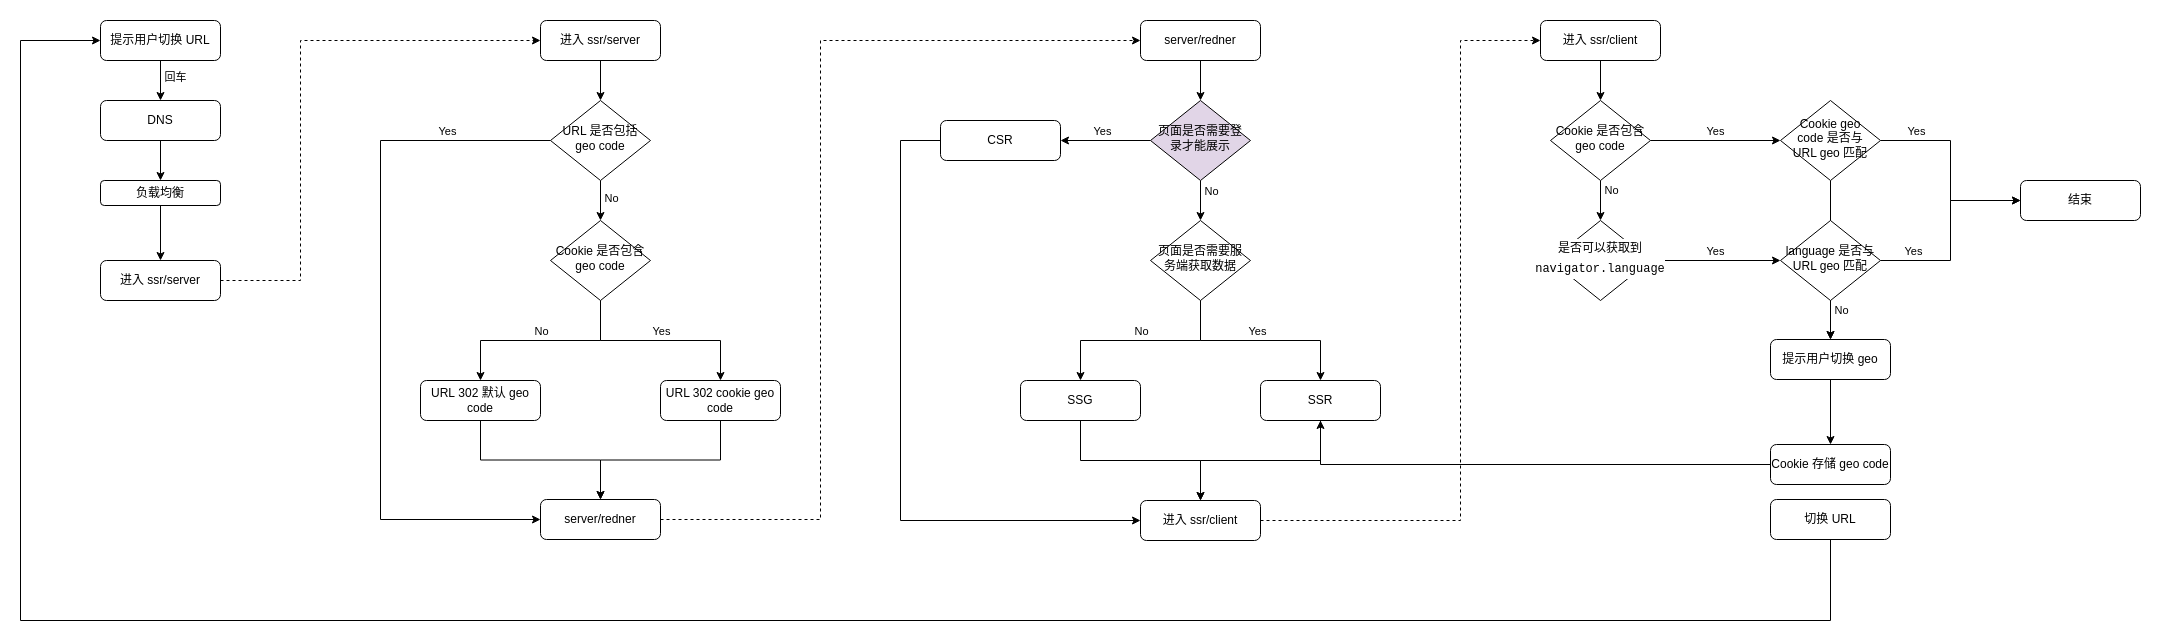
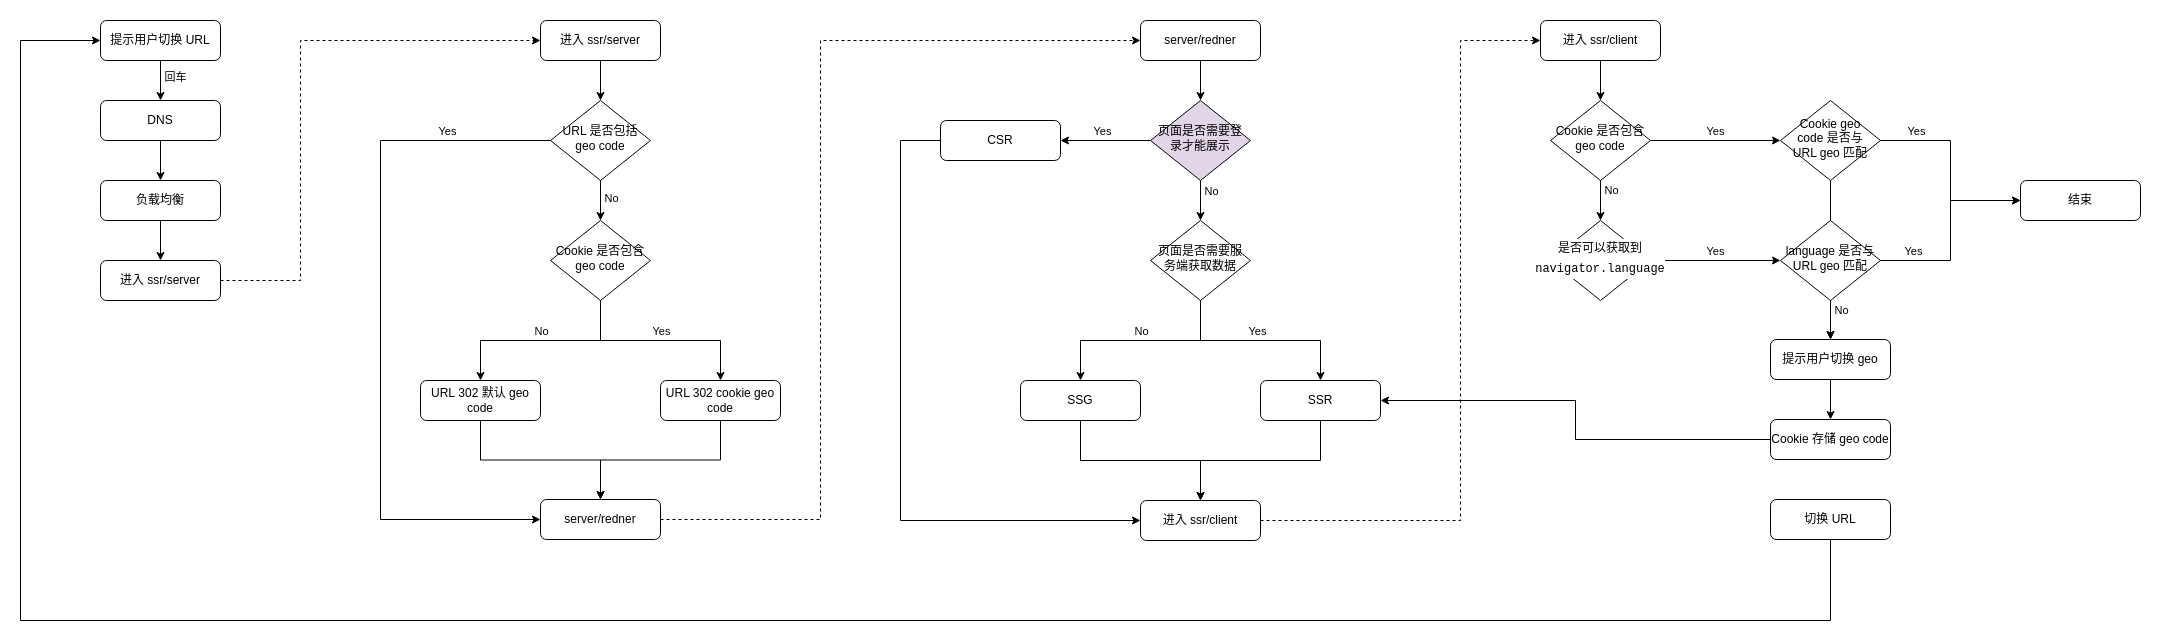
node "负载均衡": size 120x25 -> 120x40
node "Cookie 存储 geo code": moved (1831, 465) -> (1831, 440)
